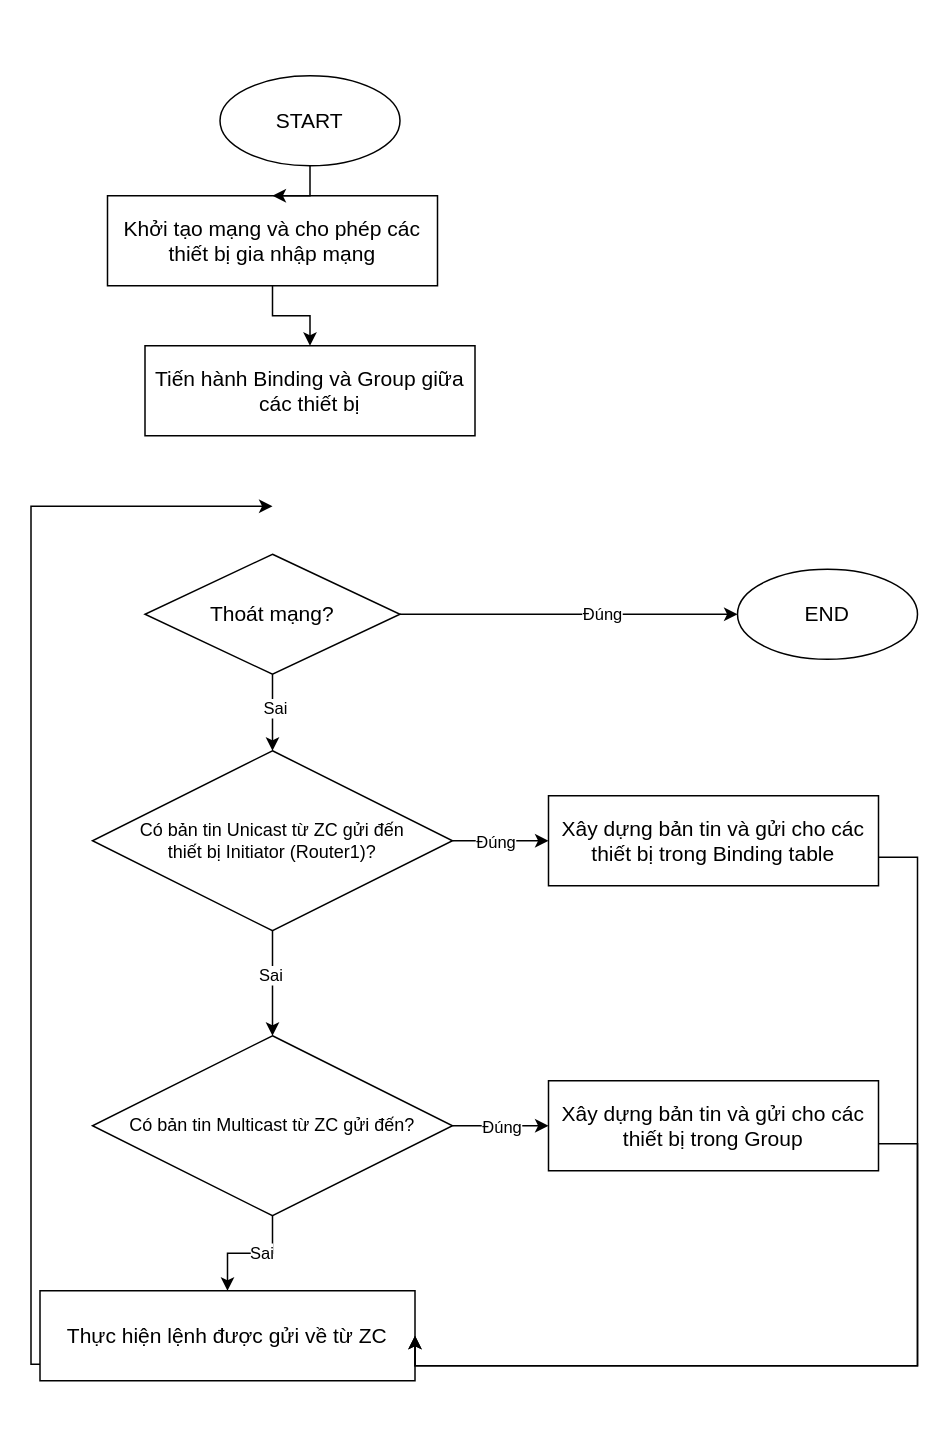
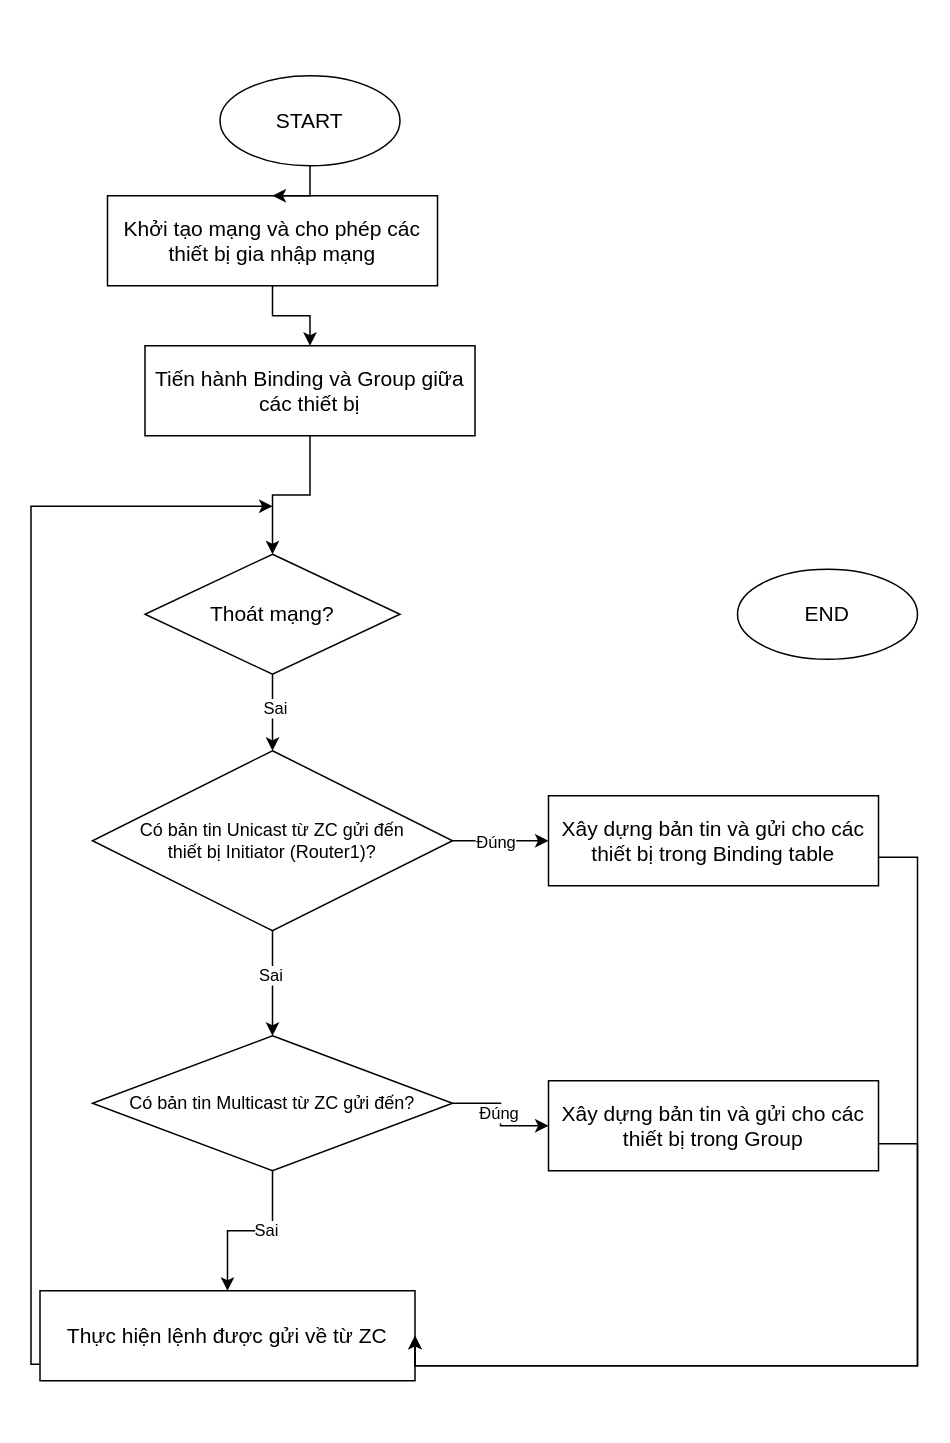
edge "Tiến hành Binding và Group giữa các thiết bị" -> "Thoát mạng?": added
edge "Thoát mạng?" -> "END": removed, label "Đúng"
node "Có bản tin Multicast từ ZC gửi đến?": size 360x180 -> 360x135
